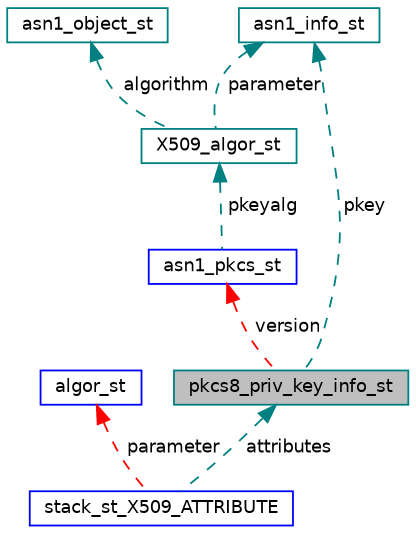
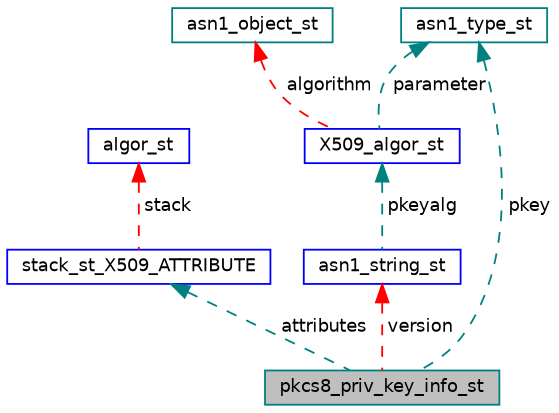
node "asn1_info_st": label "asn1_info_st" -> "asn1_type_st"
edge "X509_algor_st" -> "asn1_object_st": color teal -> red
node "X509_algor_st": color teal -> blue
node "asn1_pkcs_st": label "asn1_pkcs_st" -> "asn1_string_st"
edge "stack_st_X509_ATTRIBUTE" -> "algor_st": label " parameter" -> " stack"
edge "stack_st_X509_ATTRIBUTE" -> "pkcs8_priv_key_info_st": reversed
